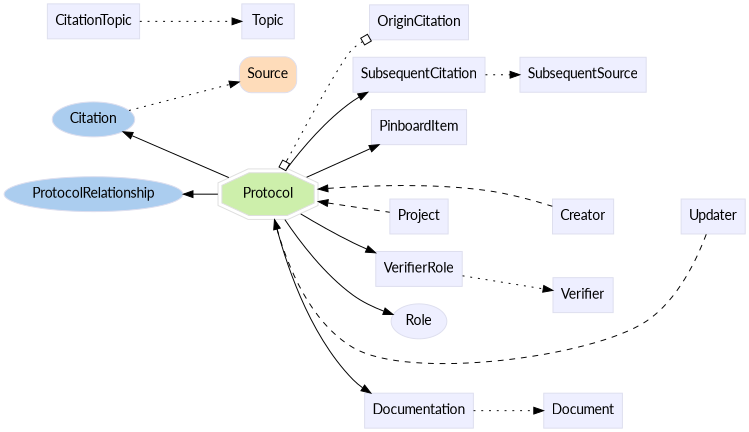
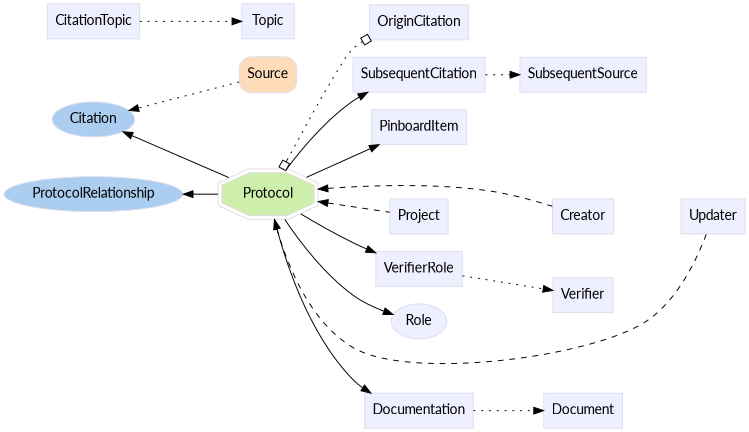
edge "Citation" -> "Source": reversed
